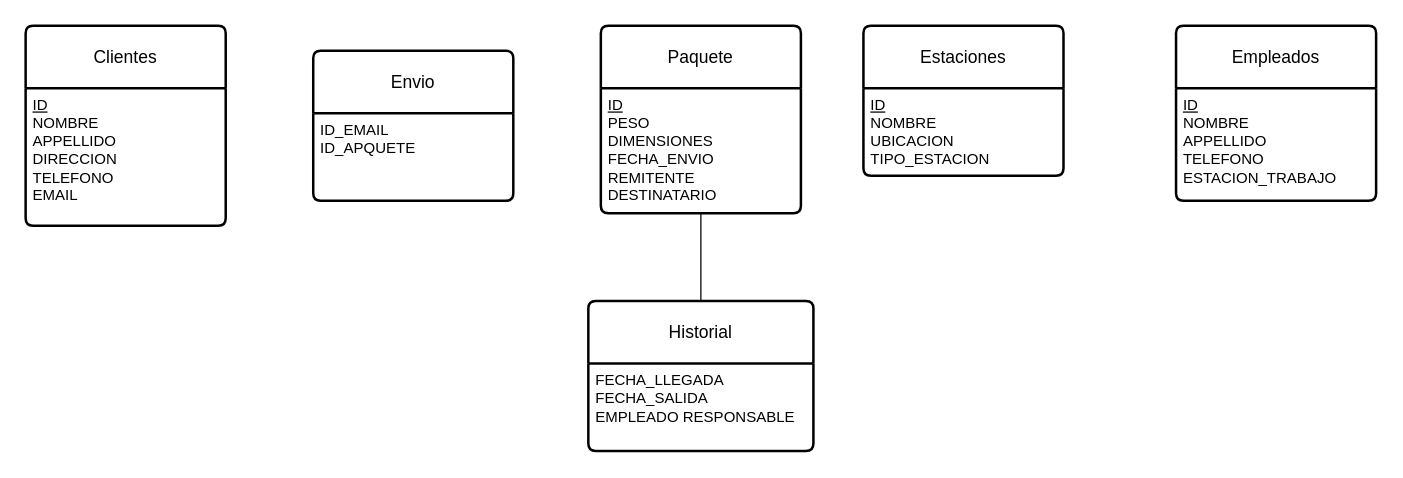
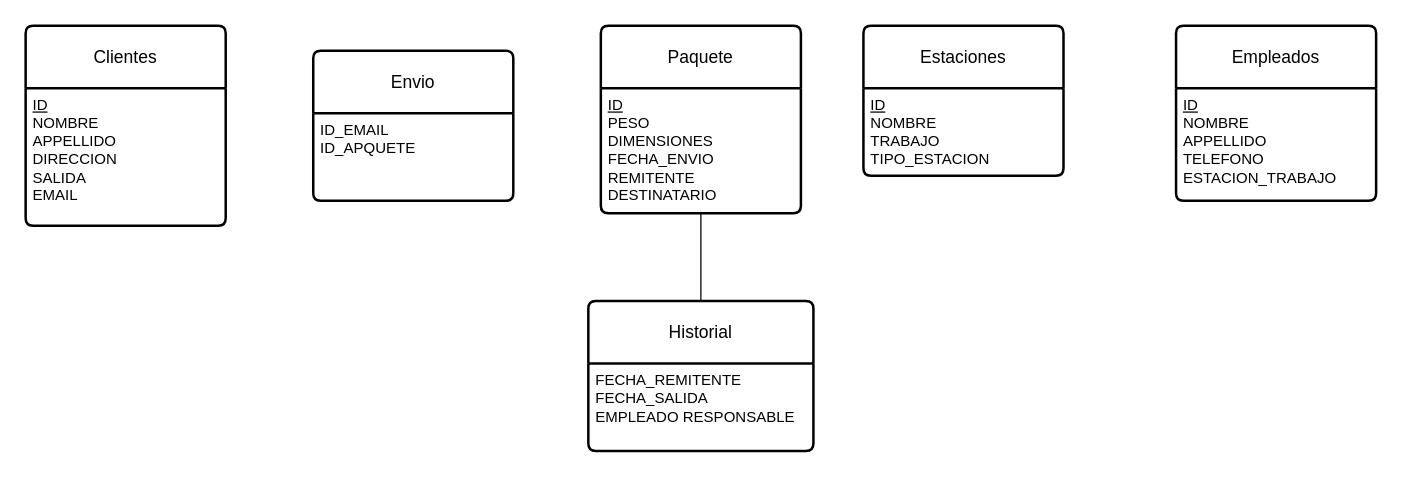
node "ID NOMBRE UBICACION TIPO_ESTACION": label "ID NOMBRE UBICACION TIPO_ESTACION" -> "ID NOMBRE TRABAJO TIPO_ESTACION"
node "ID NOMBRE APPELLIDO DIRECCION TELEFONO EMAIL": label "ID NOMBRE APPELLIDO DIRECCION TELEFONO EMAIL" -> "ID NOMBRE APPELLIDO DIRECCION SALIDA EMAIL"
node "FECHA_LLEGADA FECHA_SALIDA EMPLEADO RESPONSABLE": label "FECHA_LLEGADA FECHA_SALIDA EMPLEADO RESPONSABLE" -> "FECHA_REMITENTE FECHA_SALIDA EMPLEADO RESPONSABLE"
